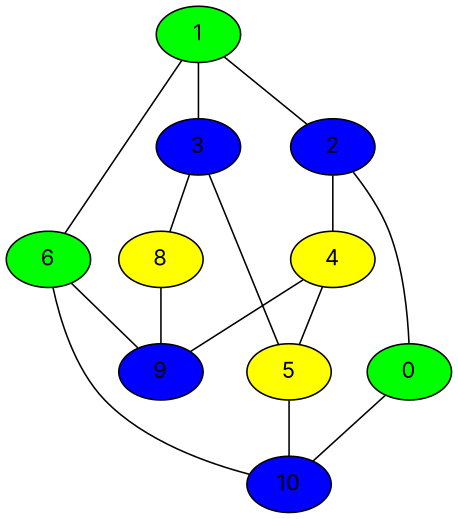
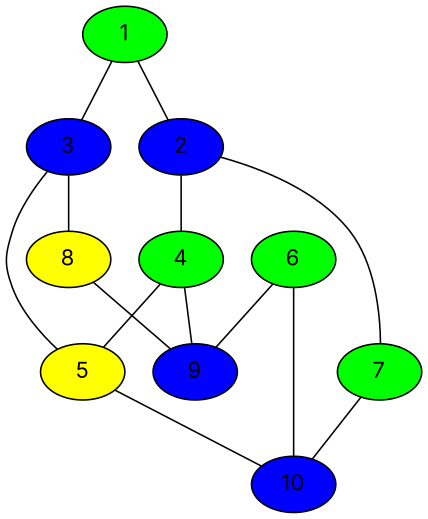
edge "1" -- "6": removed
node "4": fillcolor yellow -> green
node "0": label "0" -> "7"
